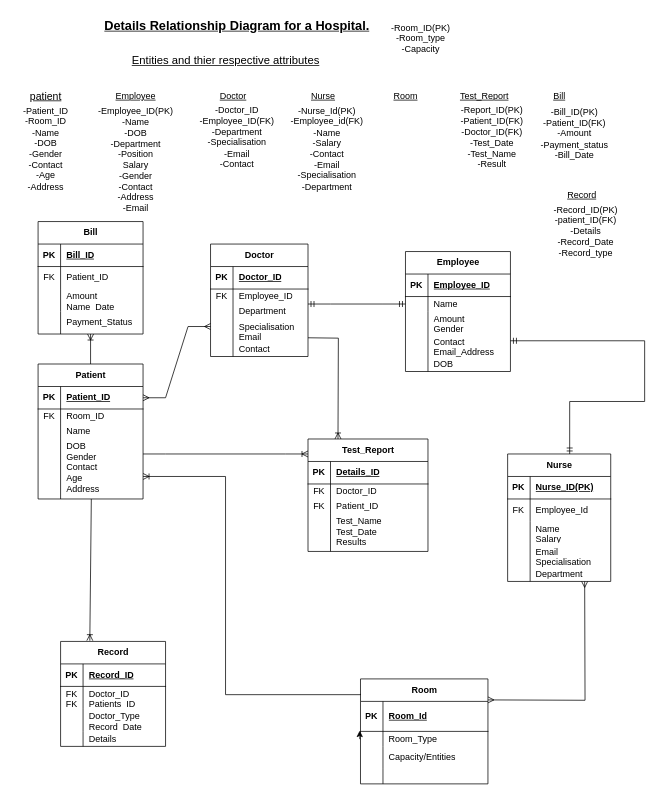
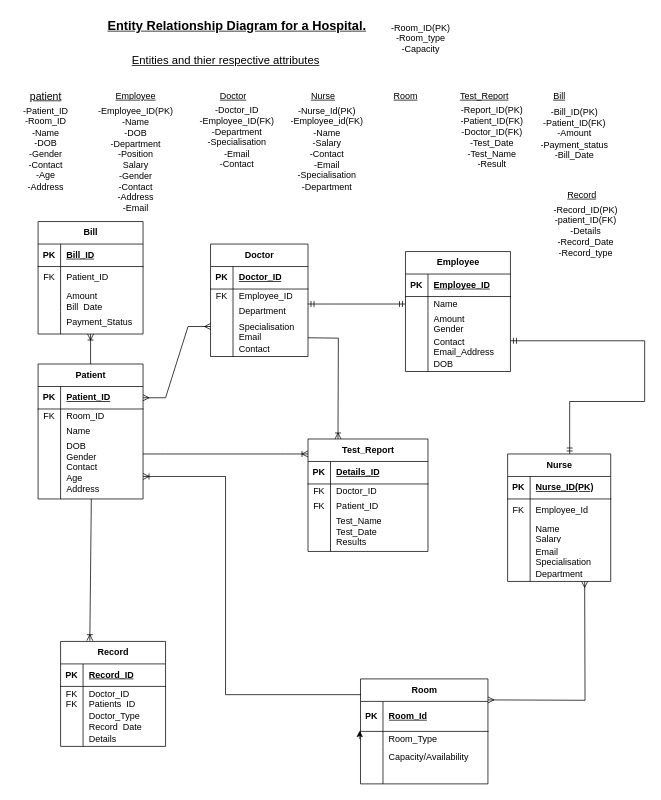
node "Details Relationship Diagram for a Hospital.": label "Details Relationship Diagram for a Hospital." -> "Entity Relationship Diagram for a Hospital."
node "Amount Name_Date": label "Amount Name_Date" -> "Amount Bill_Date"
node "Capacity/Entities": label "Capacity/Entities" -> "Capacity/Availability"
